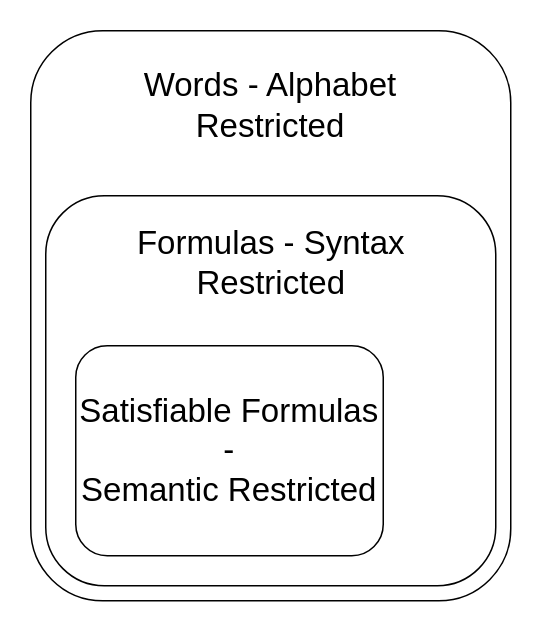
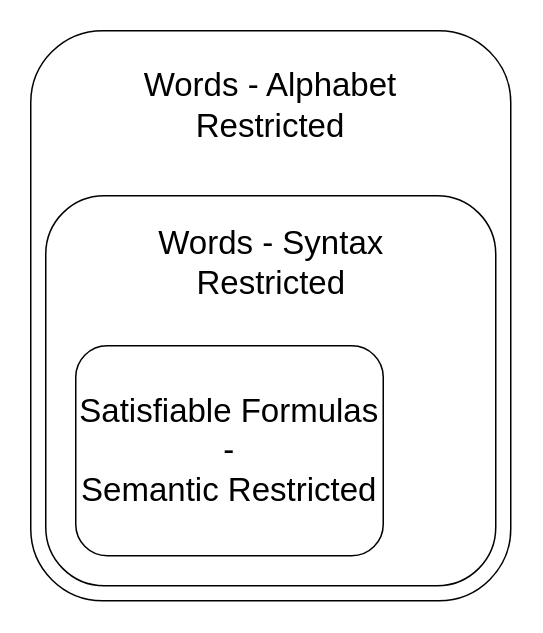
node "Formulas - Syntax Restricted": label "Formulas - Syntax Restricted" -> "Words - Syntax Restricted"
